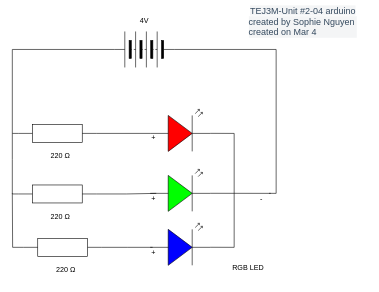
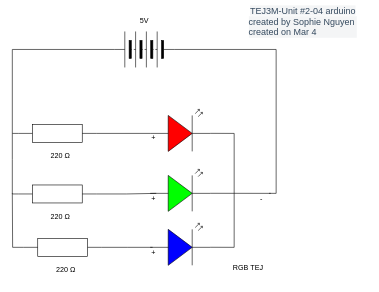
node "4V": label "4V" -> "5V"
node "RGB LED": label "RGB LED" -> "RGB TEJ"
